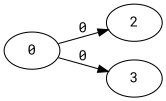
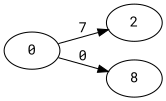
edge "0" -> "2": label "0" -> "7"
node "3": label "3" -> "8"
